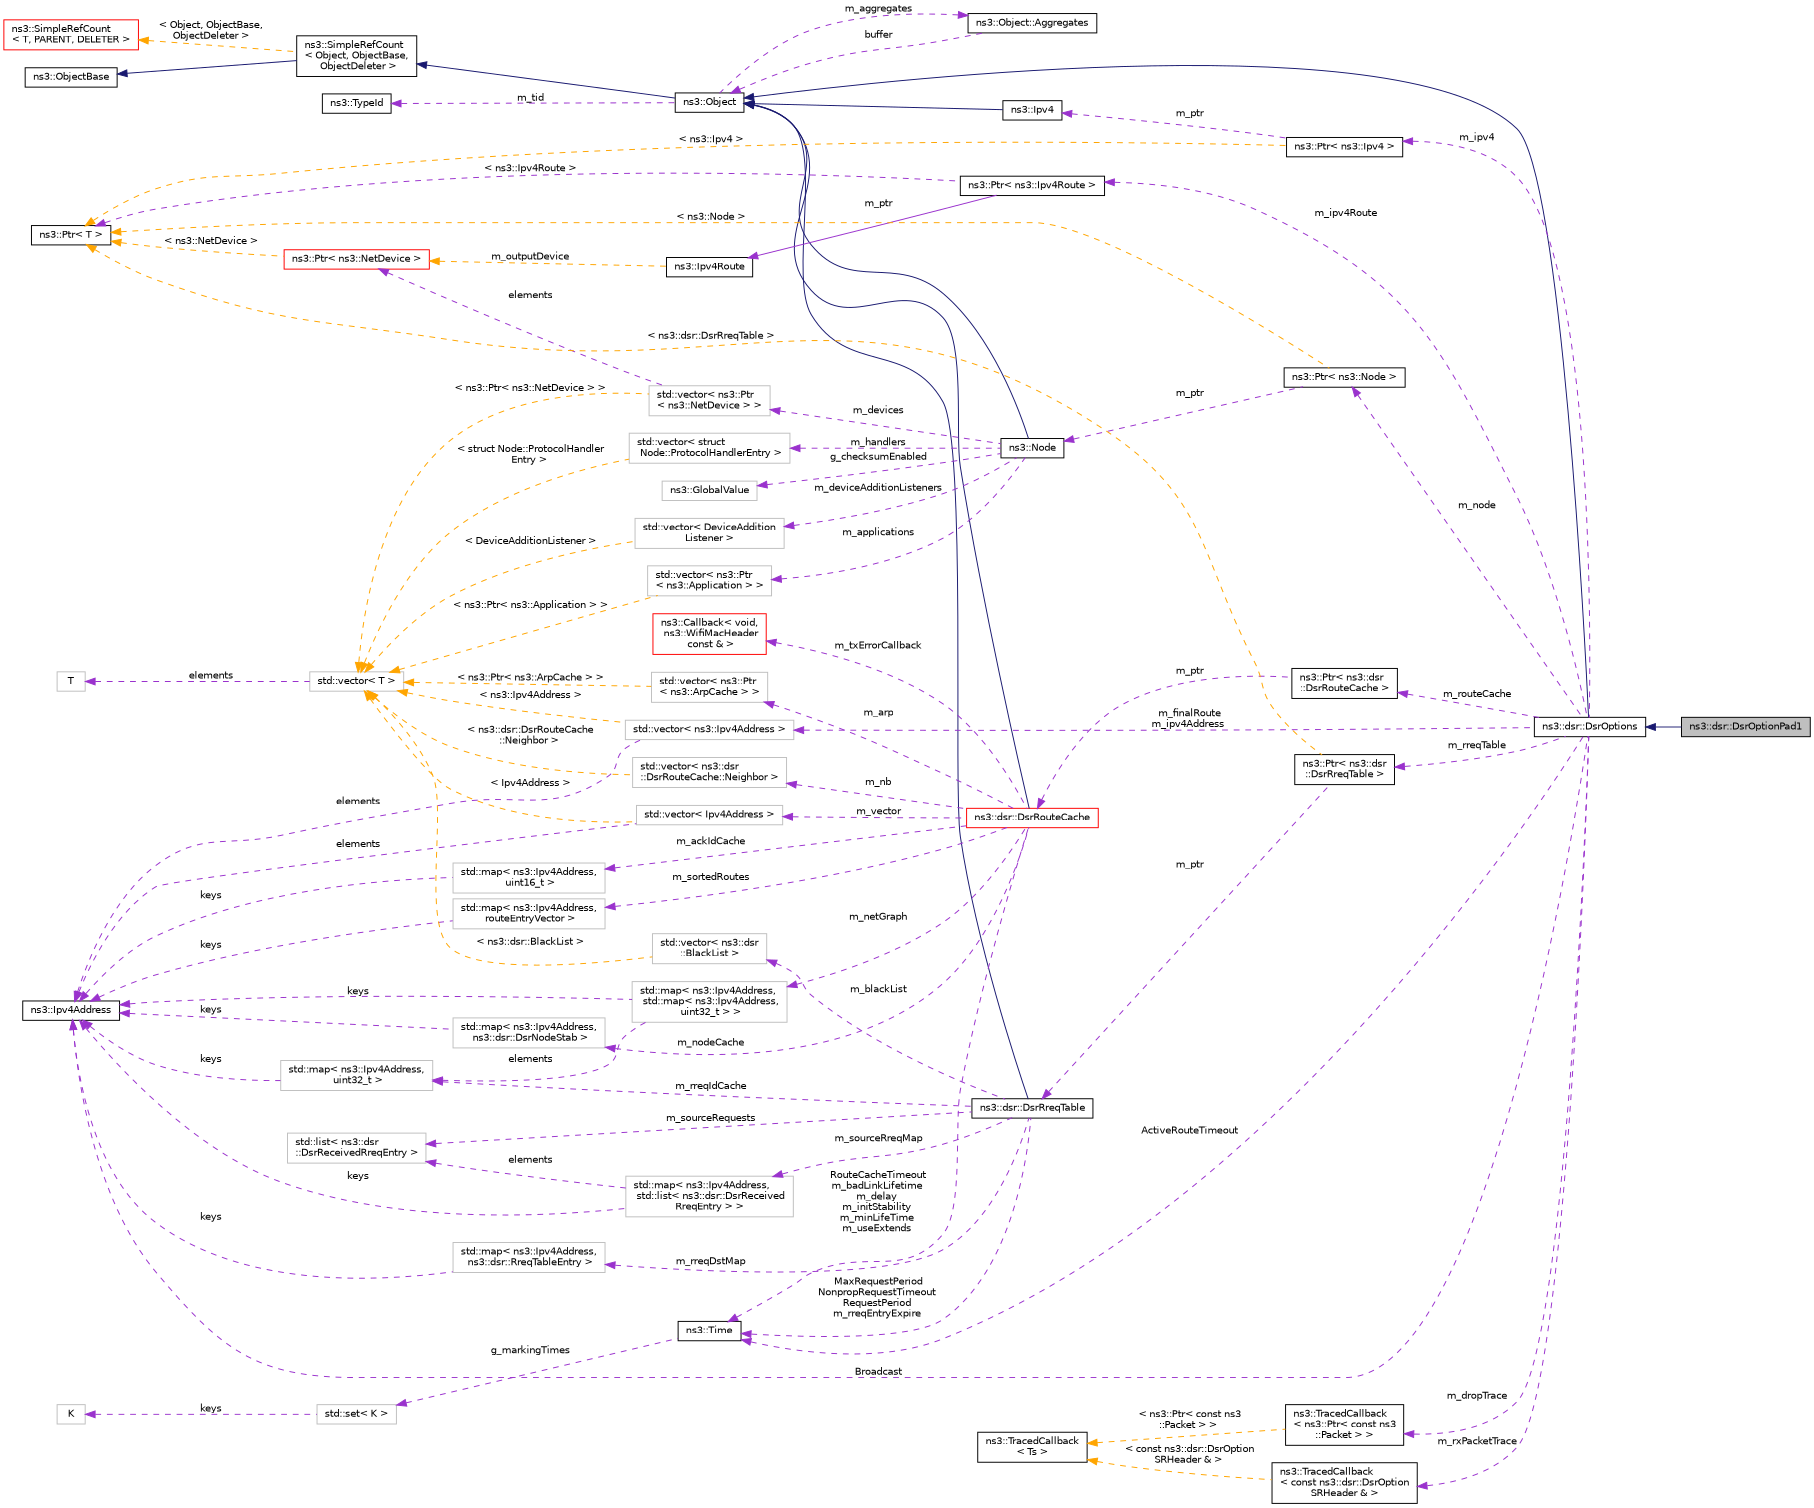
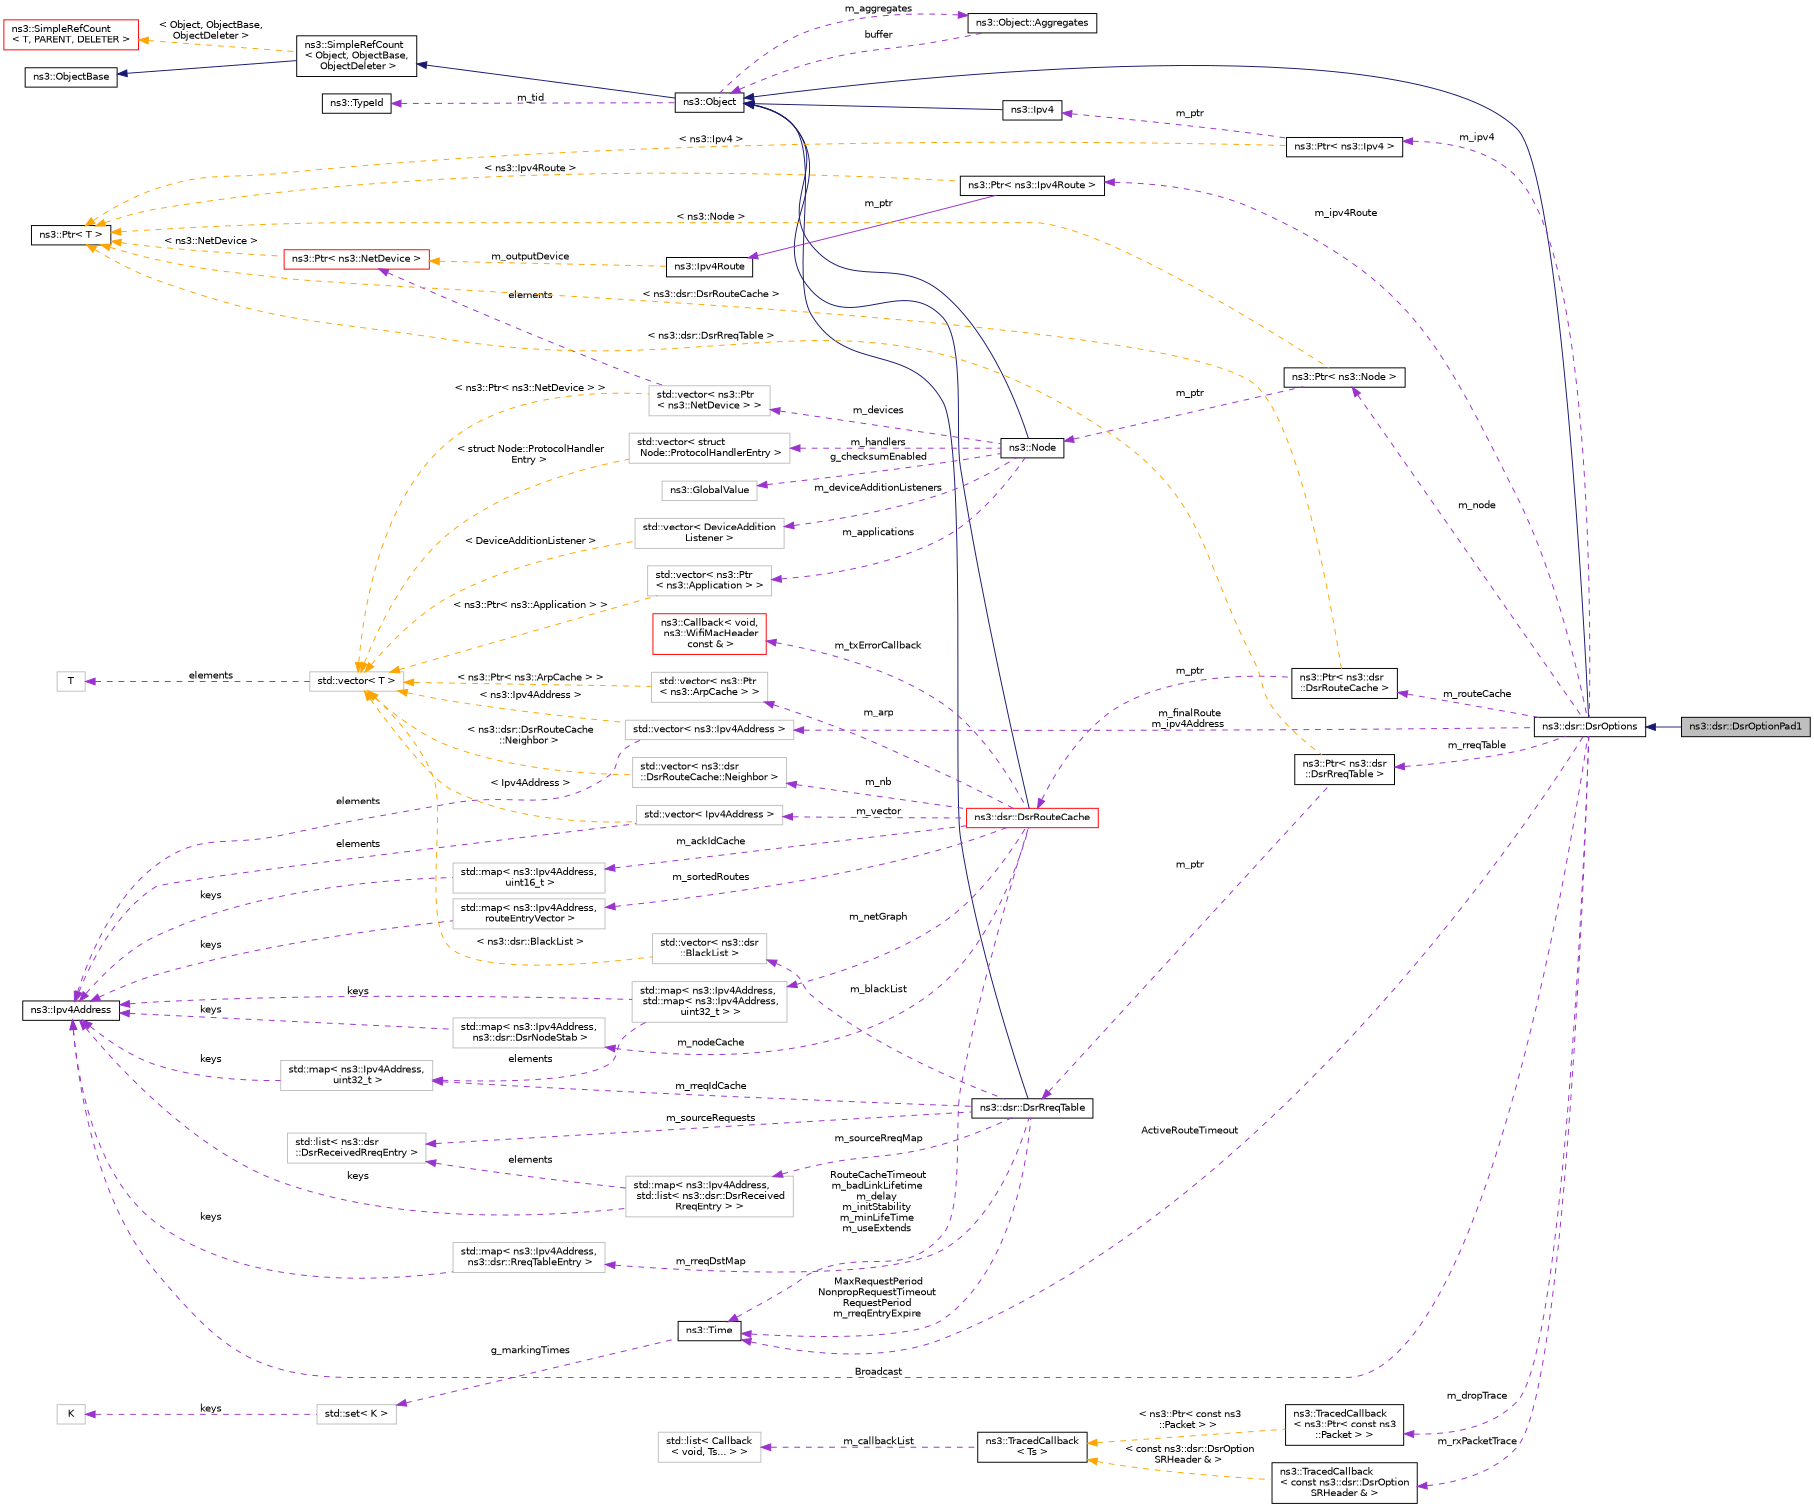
edge "ns3::Ptr< ns3::Ipv4Route >" -> "ns3::Ptr< T >": color darkorchid3 -> orange
edge "ns3::Ptr< ns3::dsr ::DsrRouteCache >" -> "ns3::Ptr< T >": added, label "< ns3::dsr::DsrRouteCache >"
node "std::list< Callback < void, Ts... > >": added
